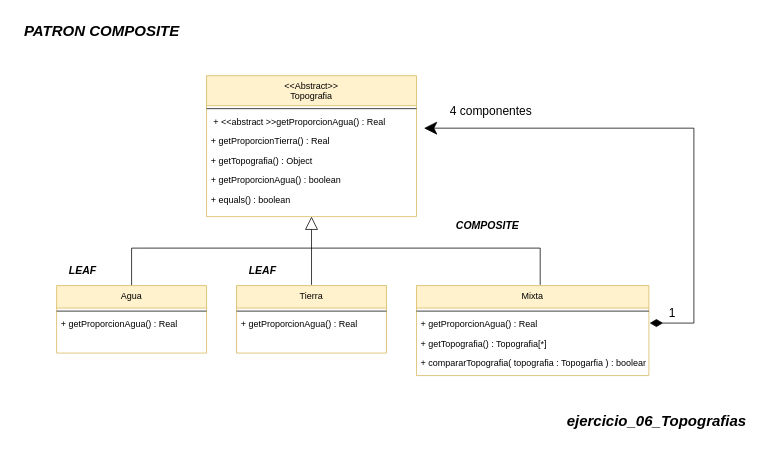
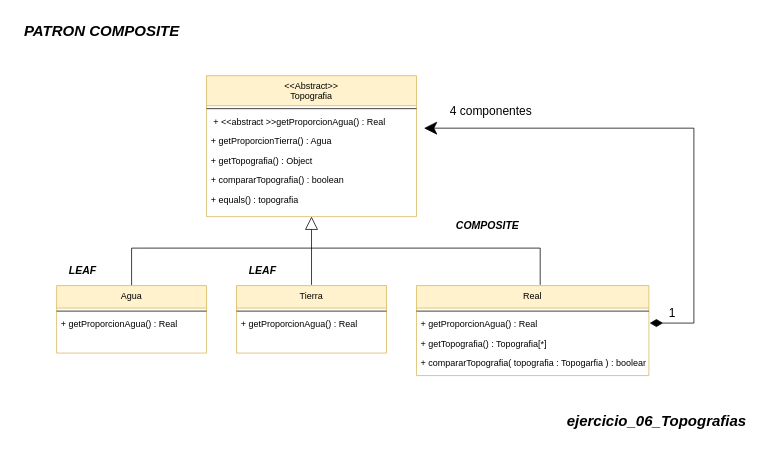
node "+ getProporcionTierra() : Real": label "+ getProporcionTierra() : Real" -> "+ getProporcionTierra() : Agua"
node "+ getProporcionAgua() : boolean": label "+ getProporcionAgua() : boolean" -> "+ compararTopografia() : boolean"
node "+ equals() : boolean": label "+ equals() : boolean" -> "+ equals() : topografia"
node "Mixta": label "Mixta" -> "Real"
